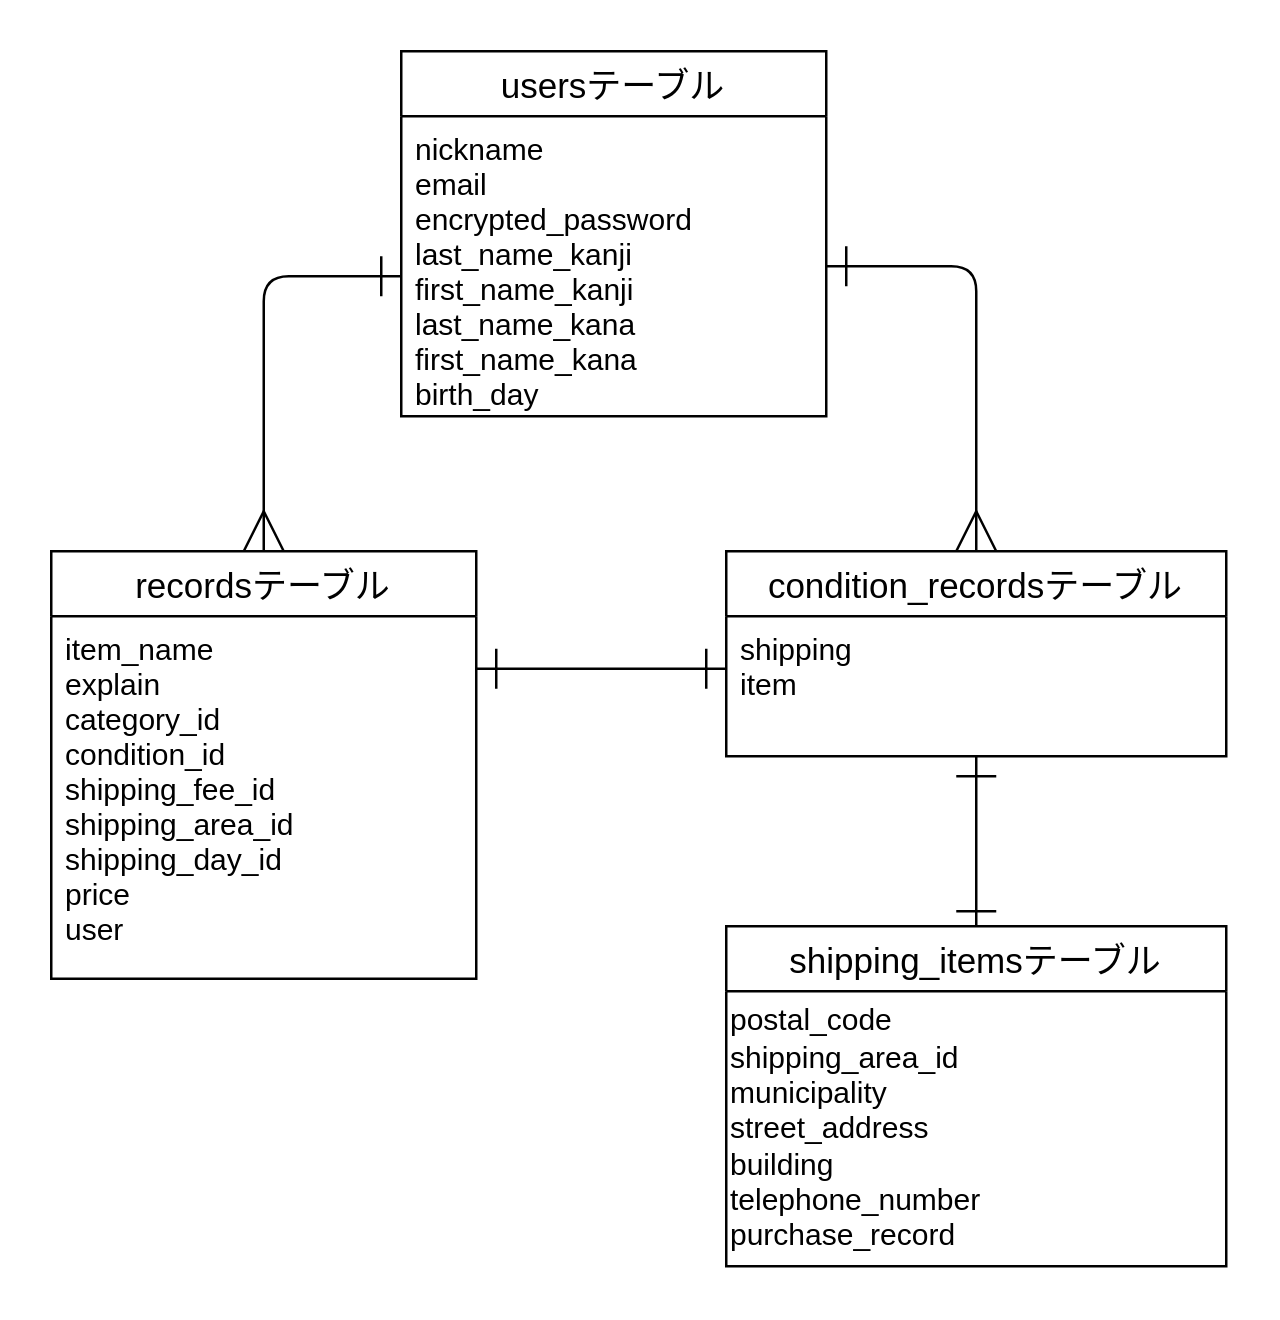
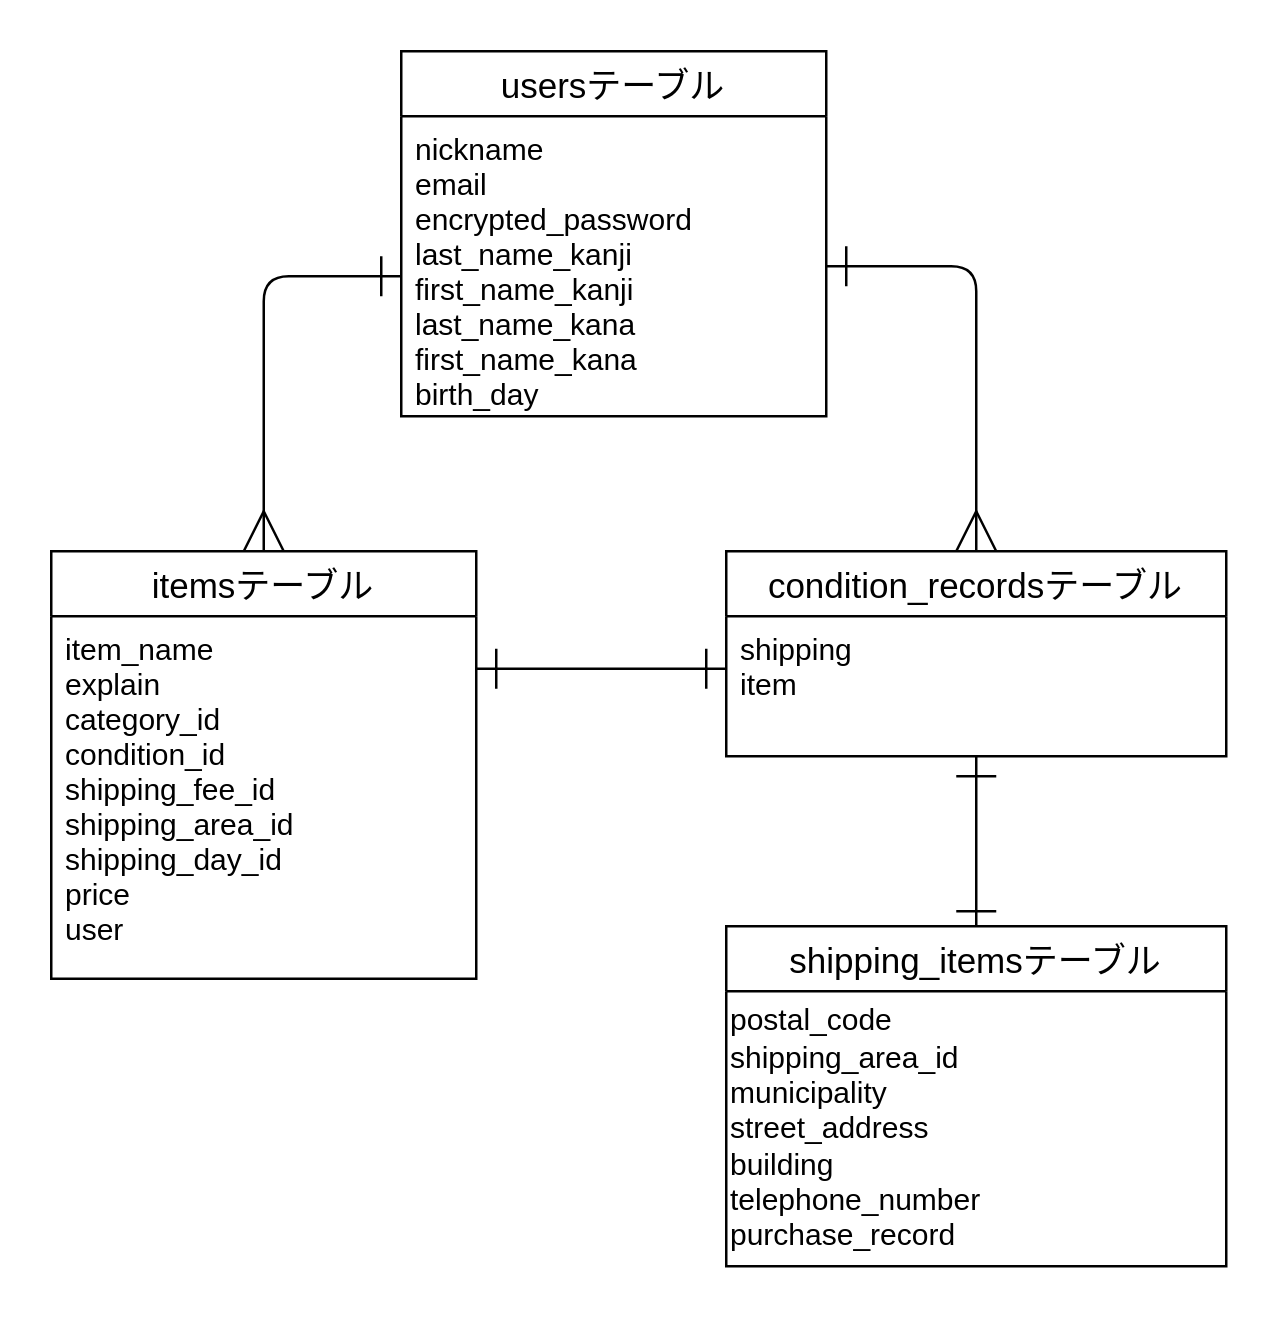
node "recordsテーブル": label "recordsテーブル" -> "itemsテーブル"
